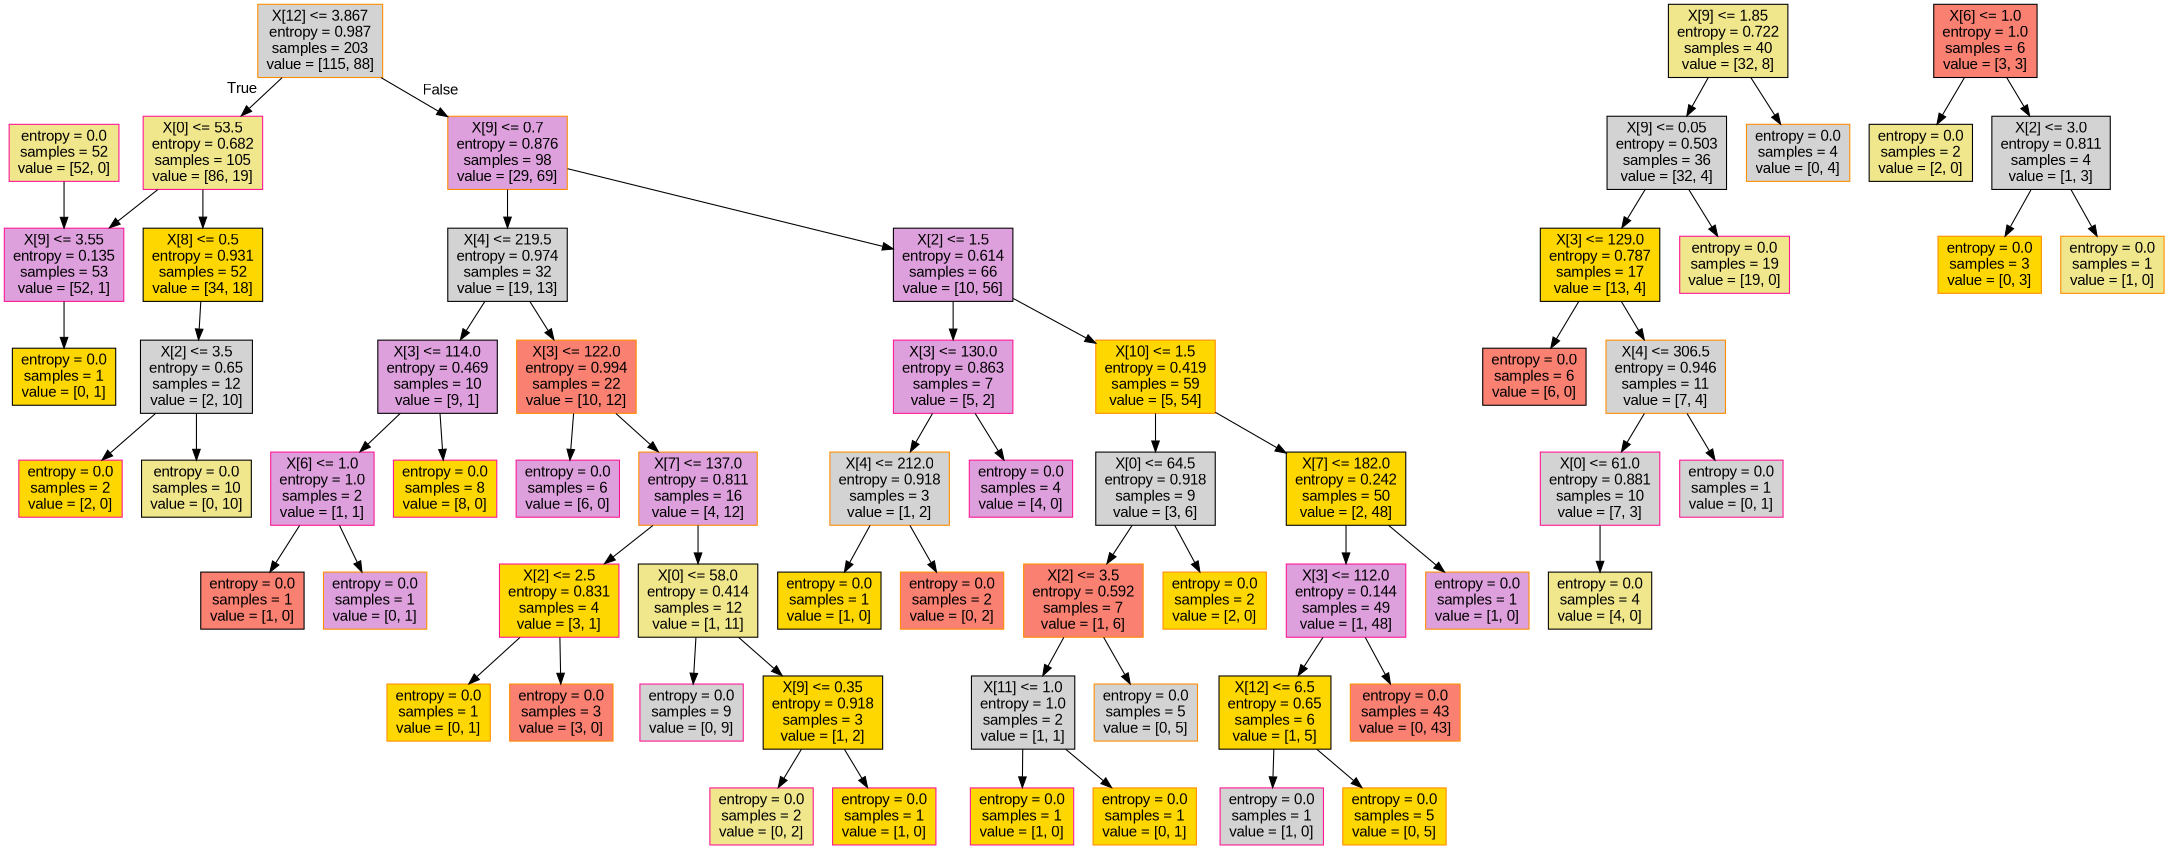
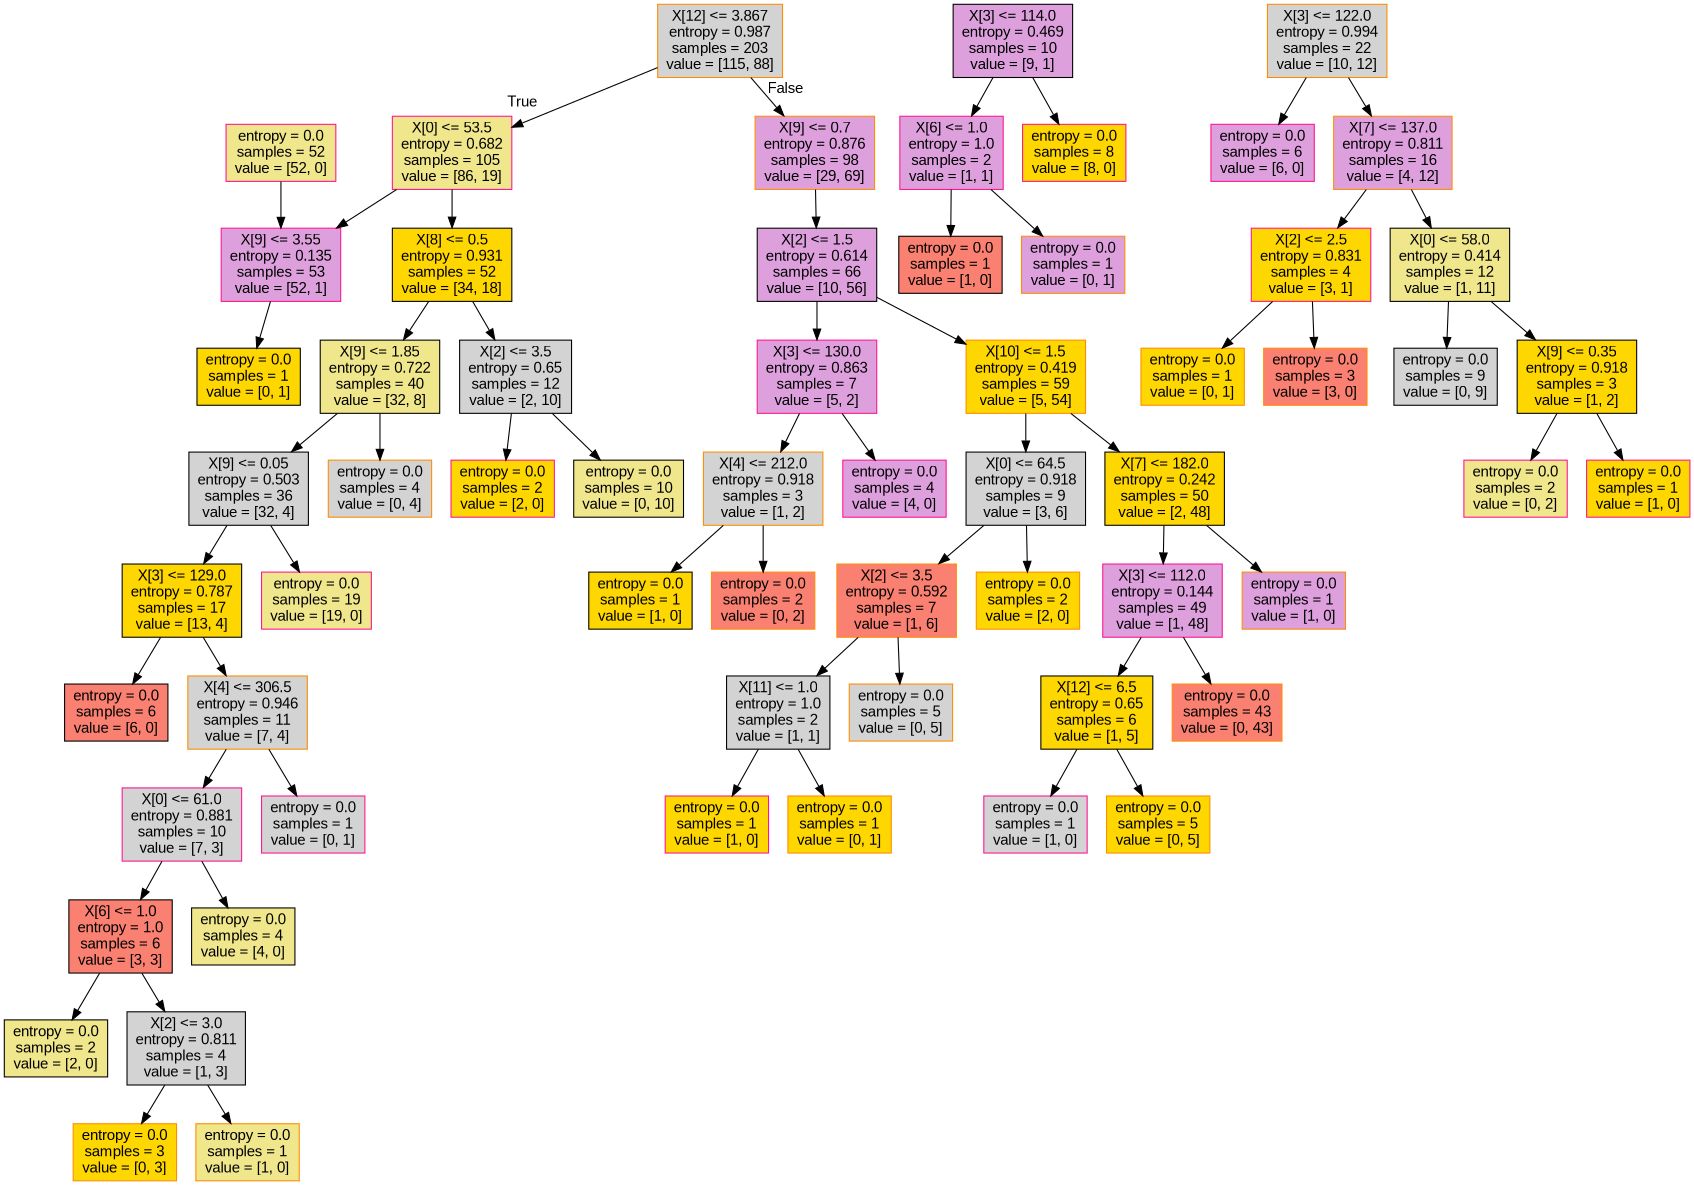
node "X[4] <= 219.5 entropy = 0.974 samples = 32 value = [19, 13]": removed
edge "X[8] <= 0.5 entropy = 0.931 samples = 52 value = [34, 18]" -> "X[9] <= 1.85 entropy = 0.722 samples = 40 value = [32, 8]": added
node "X[3] <= 122.0 entropy = 0.994 samples = 22 value = [10, 12]": fillcolor salmon -> lightgrey
node "entropy = 0.0 samples = 9 value = [0, 9]": color deeppink -> black
edge "X[0] <= 61.0 entropy = 0.881 samples = 10 value = [7, 3]" -> "X[6] <= 1.0 entropy = 1.0 samples = 6 value = [3, 3]": added
